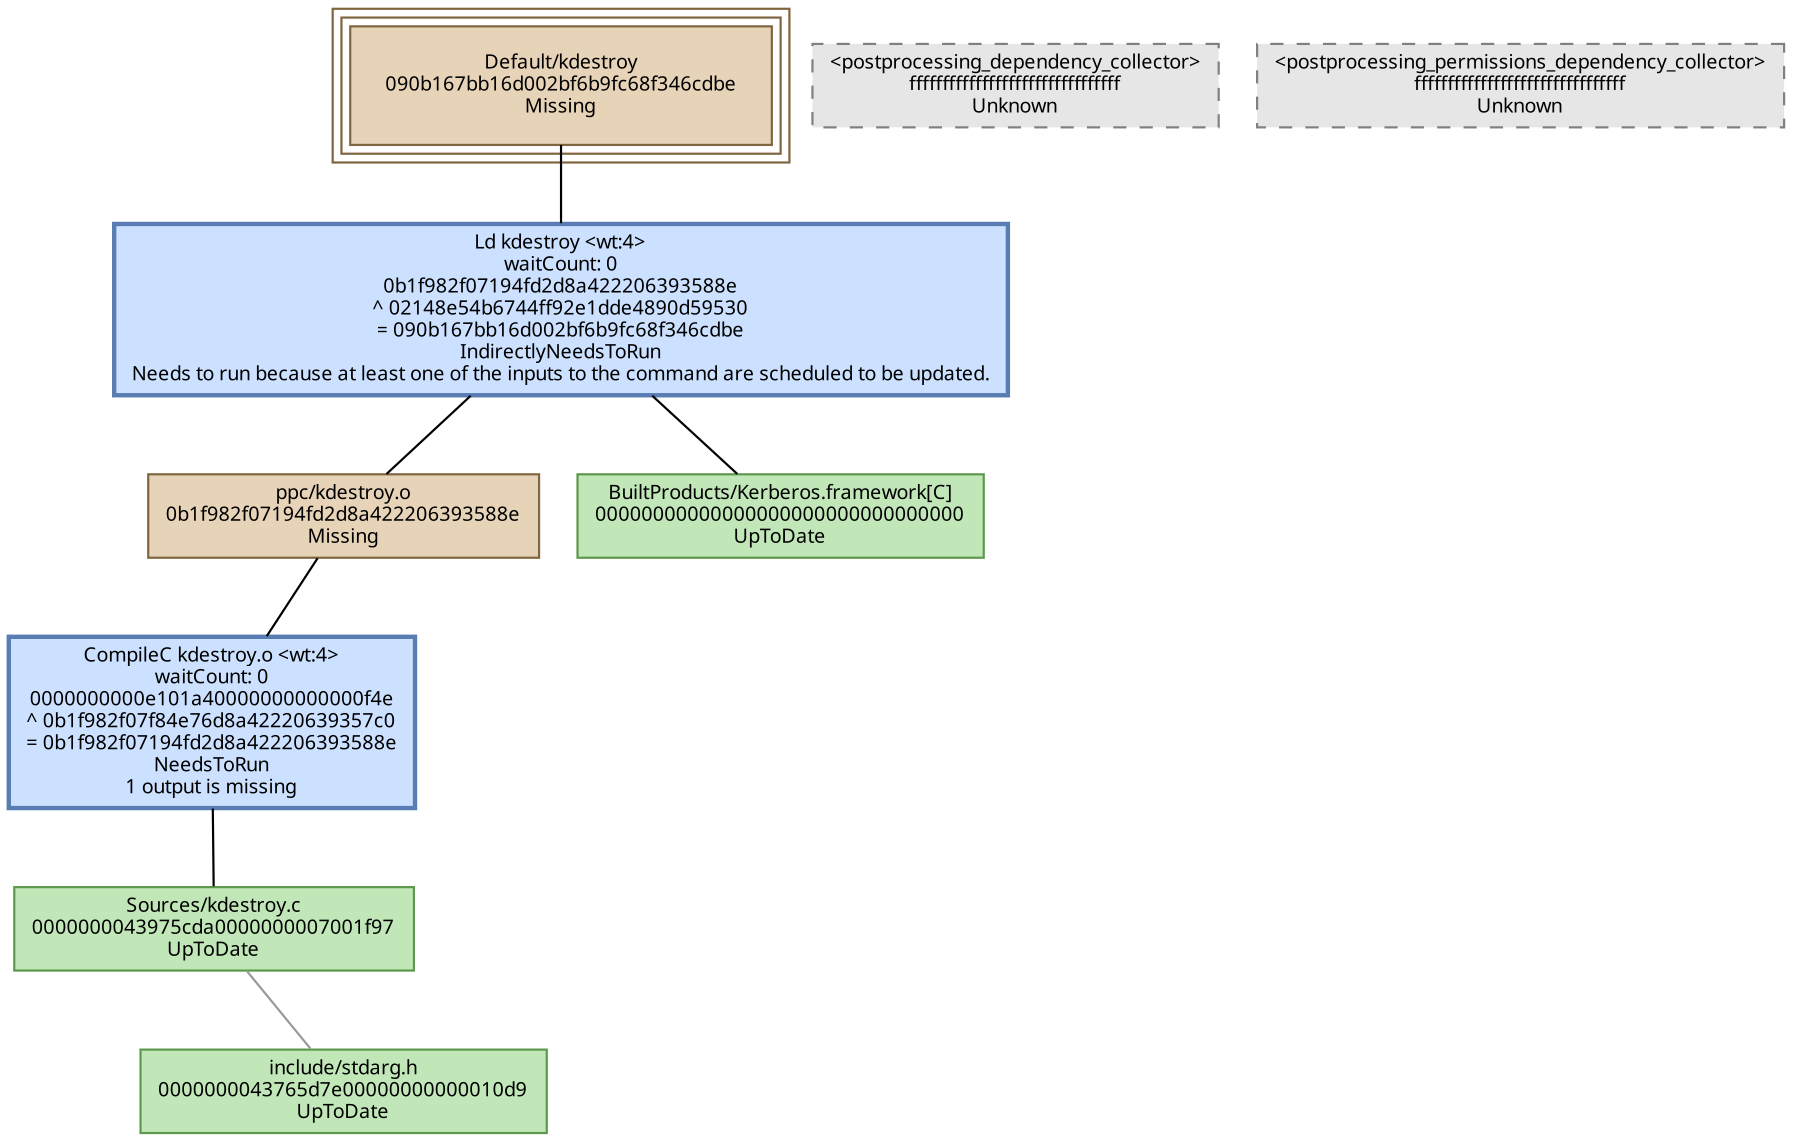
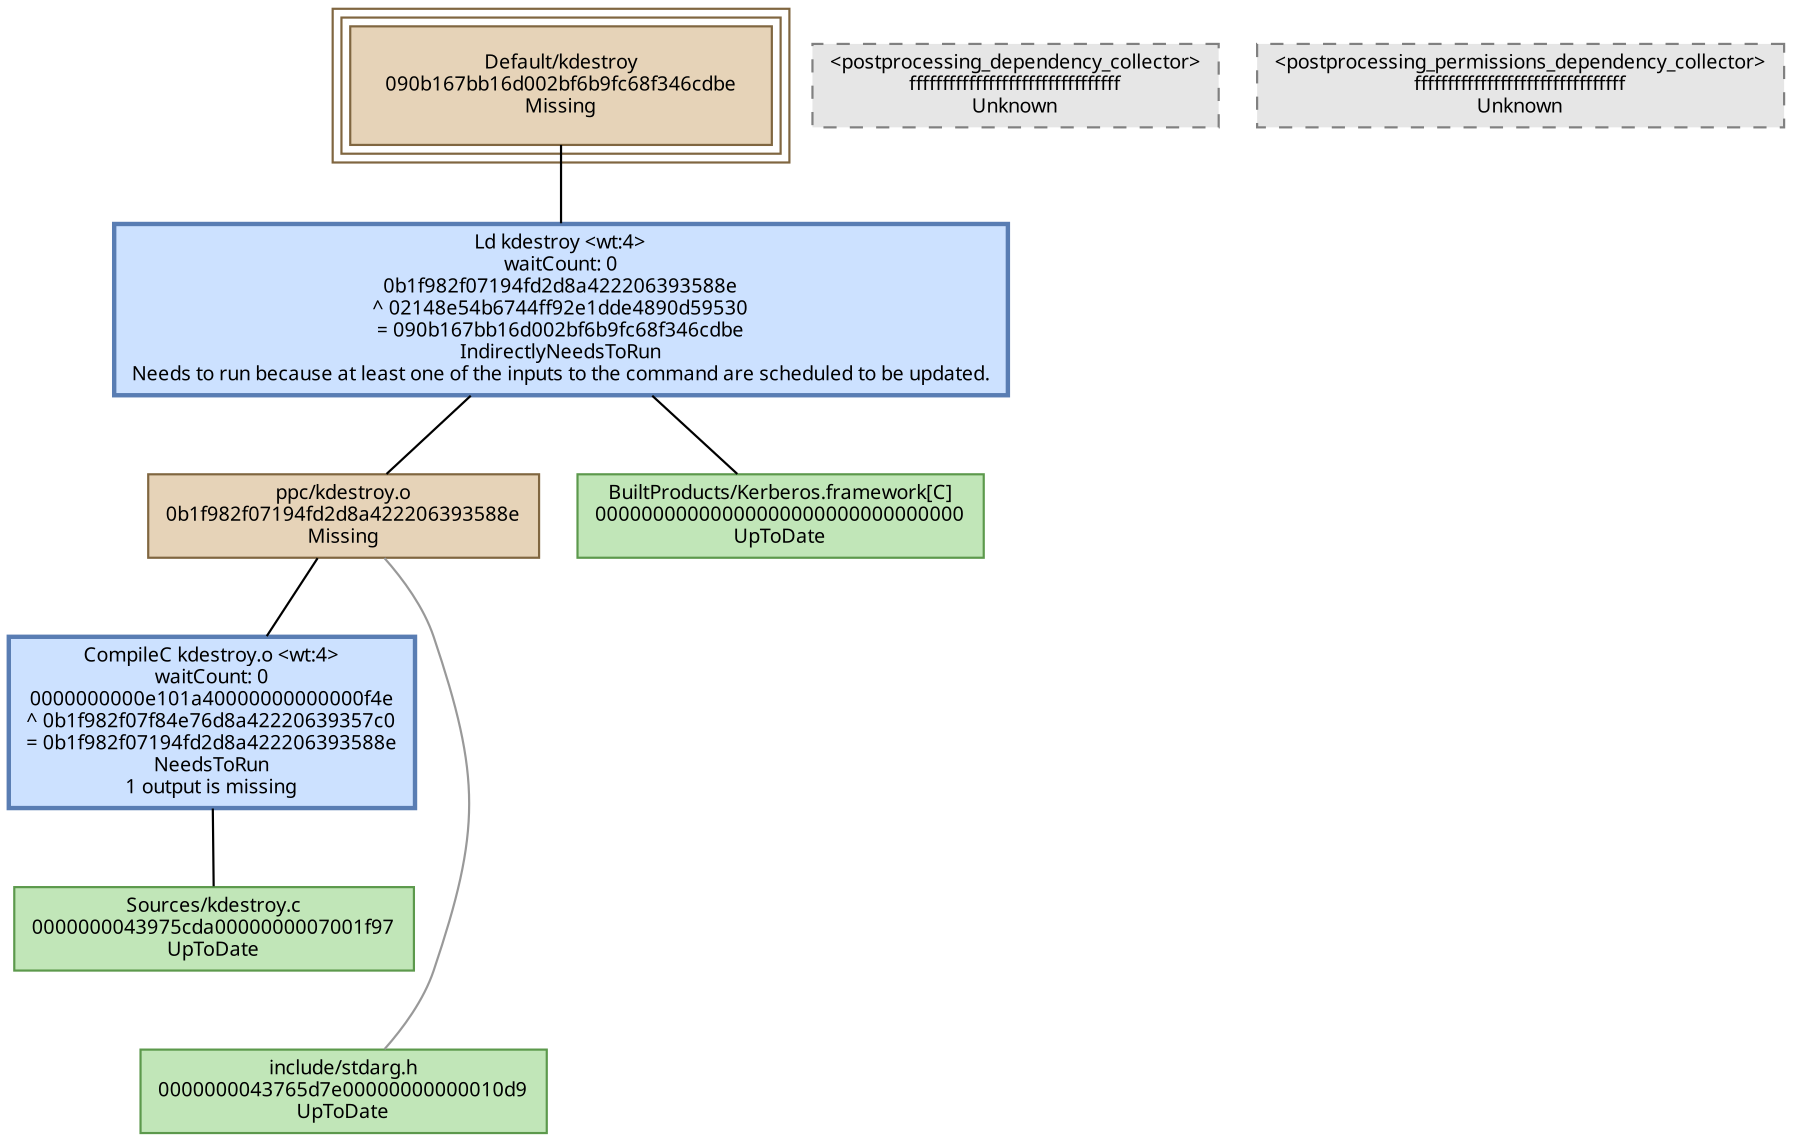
edge "Sources/kdestroy.c 0000000043975cda0000000007001f97 UpToDate" -- "include/stdarg.h 0000000043765d7e00000000000010d9 UpToDate": now "ppc/kdestroy.o 0b1f982f07194fd2d8a422206393588e Missing" -- "include/stdarg.h 0000000043765d7e00000000000010d9 UpToDate"
